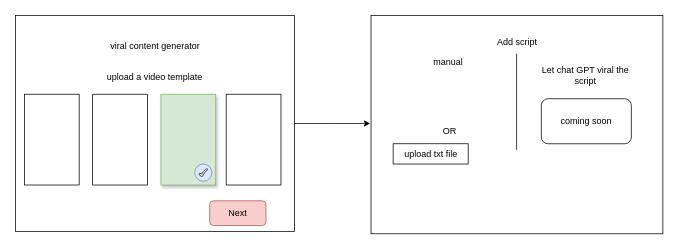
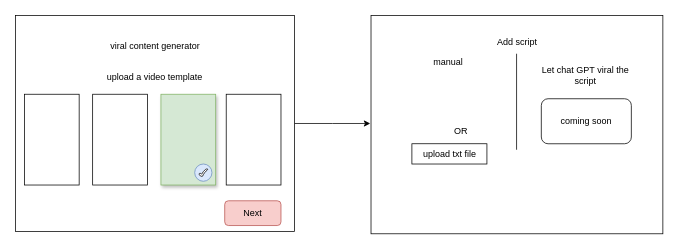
node "OR": moved (449, 131) -> (461, 131)
node "upload txt file": moved (431, 154) -> (449, 154)
node "Next": moved (238, 213) -> (253, 213)
